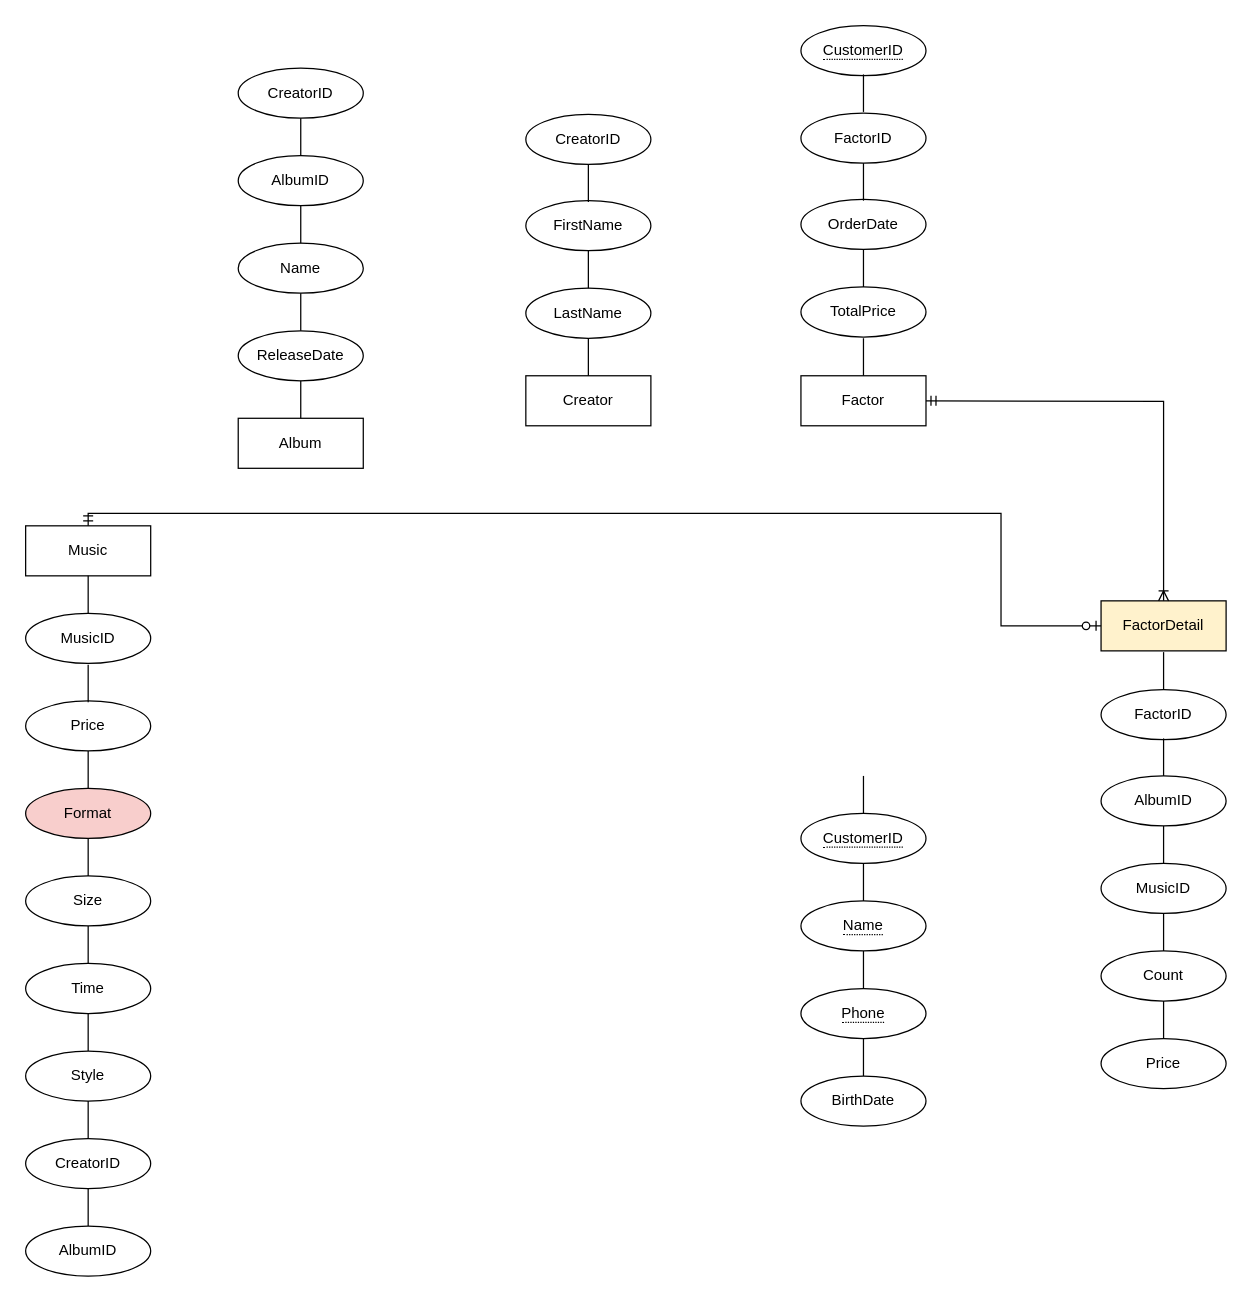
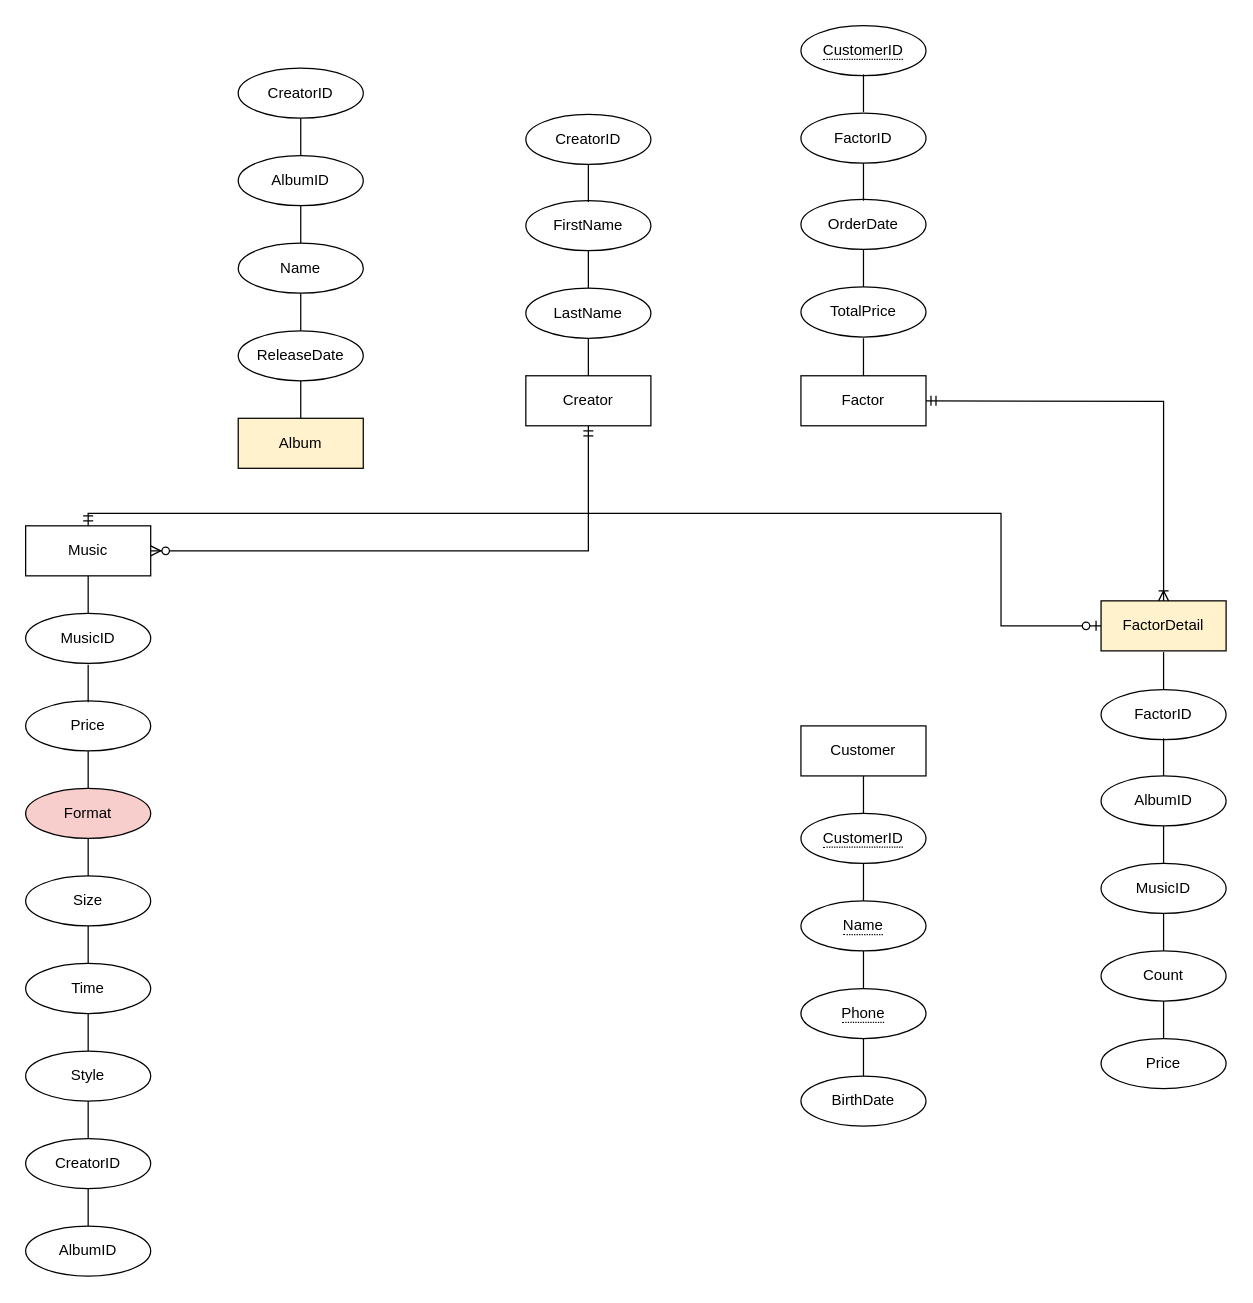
node "Album": fillcolor #ffffff -> #fff2cc
edge "Creator" -- "Music": added
node "Customer": added
